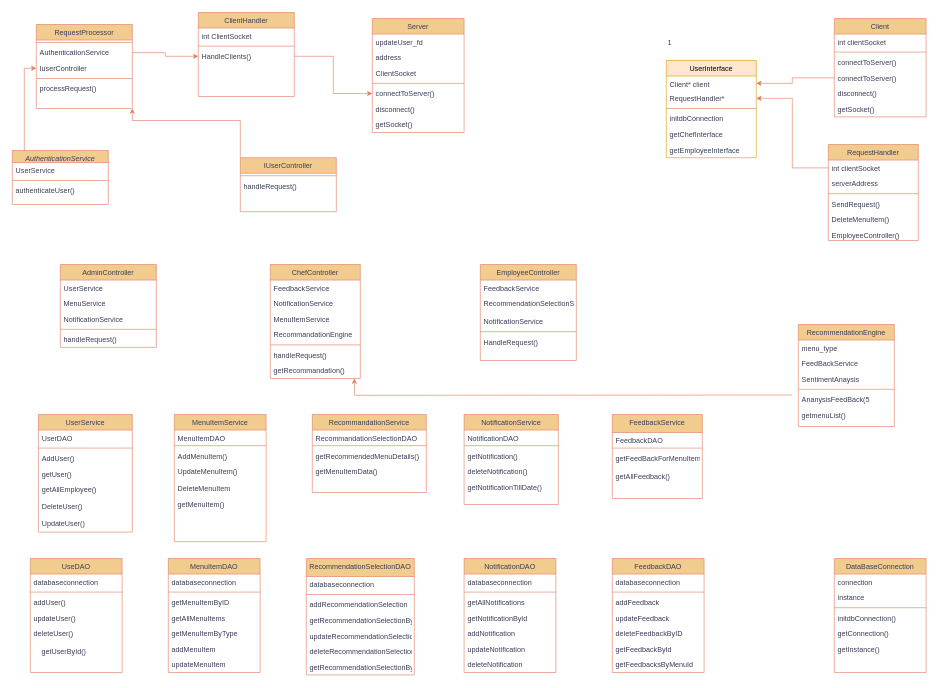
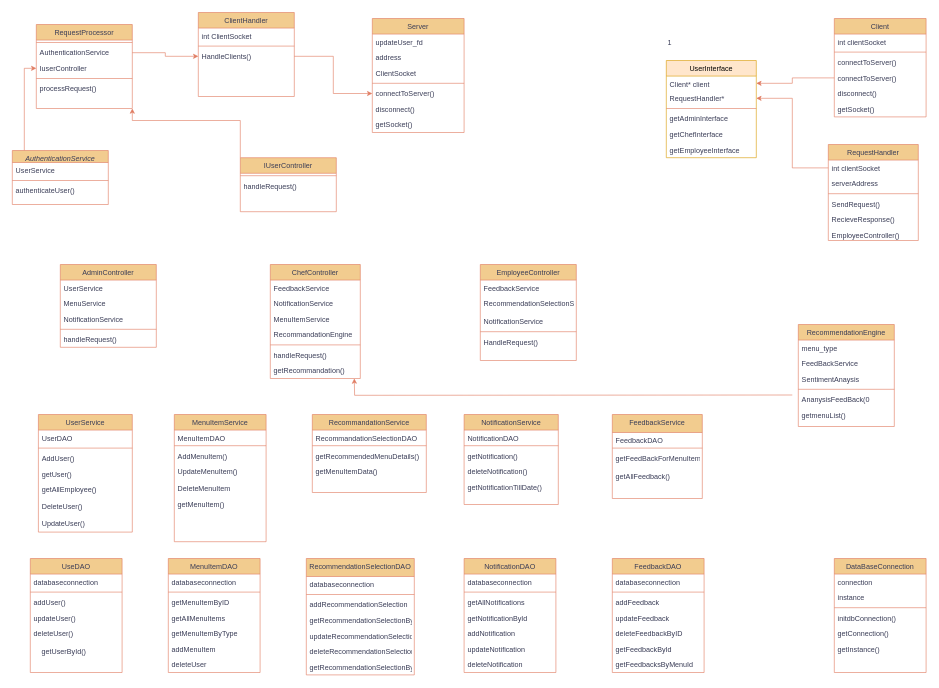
node "initdbConnection": label "initdbConnection" -> "getAdminInterface"
node "DeleteMenuItem()": label "DeleteMenuItem()" -> "RecieveResponse()"
node "AnanysisFeedBack(5": label "AnanysisFeedBack(5" -> "AnanysisFeedBack(0"
node "updateMenuItem": label "updateMenuItem" -> "deleteUser"
